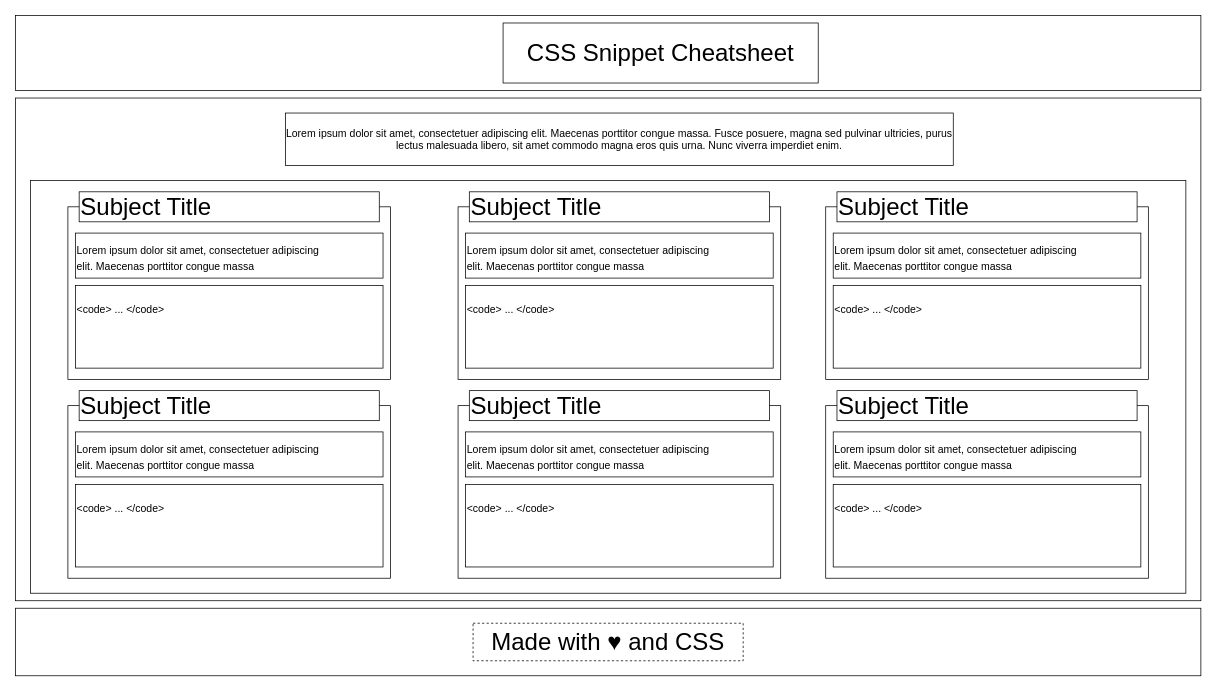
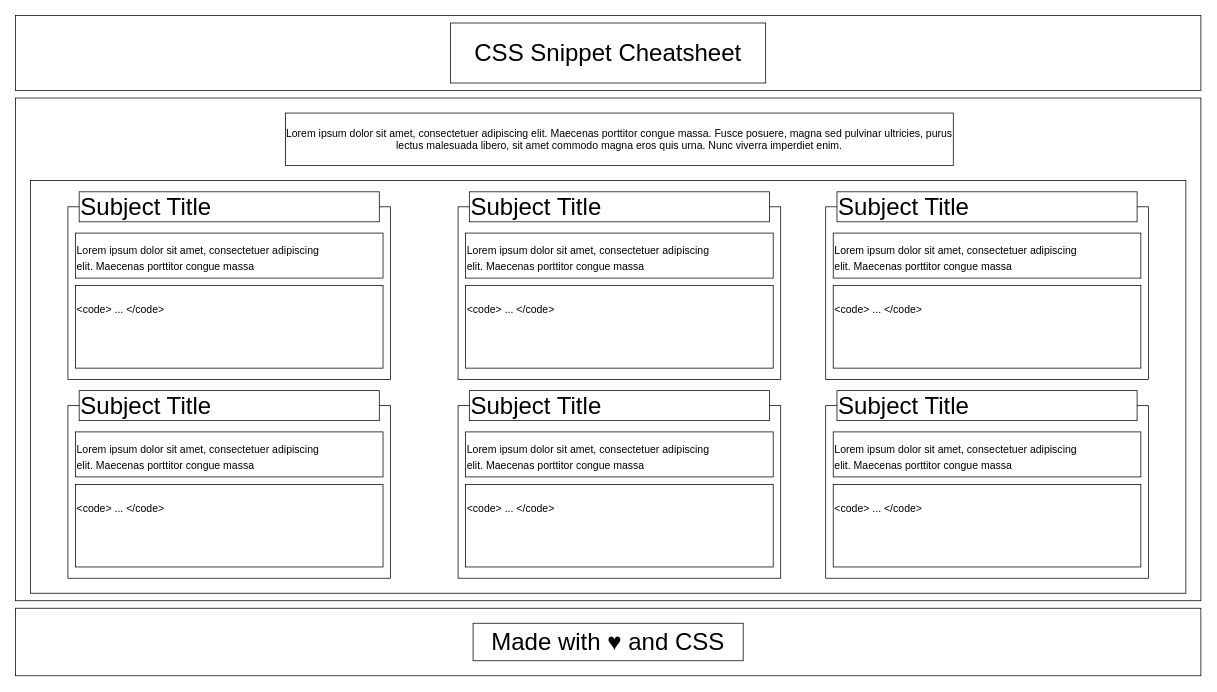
node "CSS Snippet Cheatsheet": moved (660, 53) -> (608, 53)
node "Made with ♥ and CSS": style dashed -> solid
